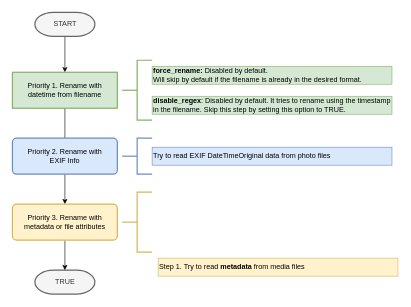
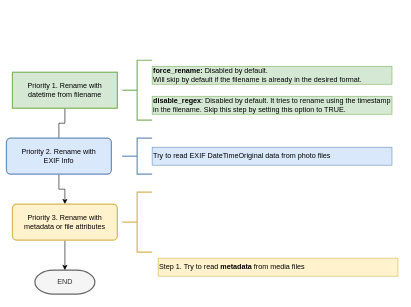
node "START": removed
edge "START" -> "Priority 1. Rename with datetime from filename": removed
node "Priority 2. Rename with EXIF Info": moved (65, 156) -> (59, 156)
node "TRUE": label "TRUE" -> "END"
